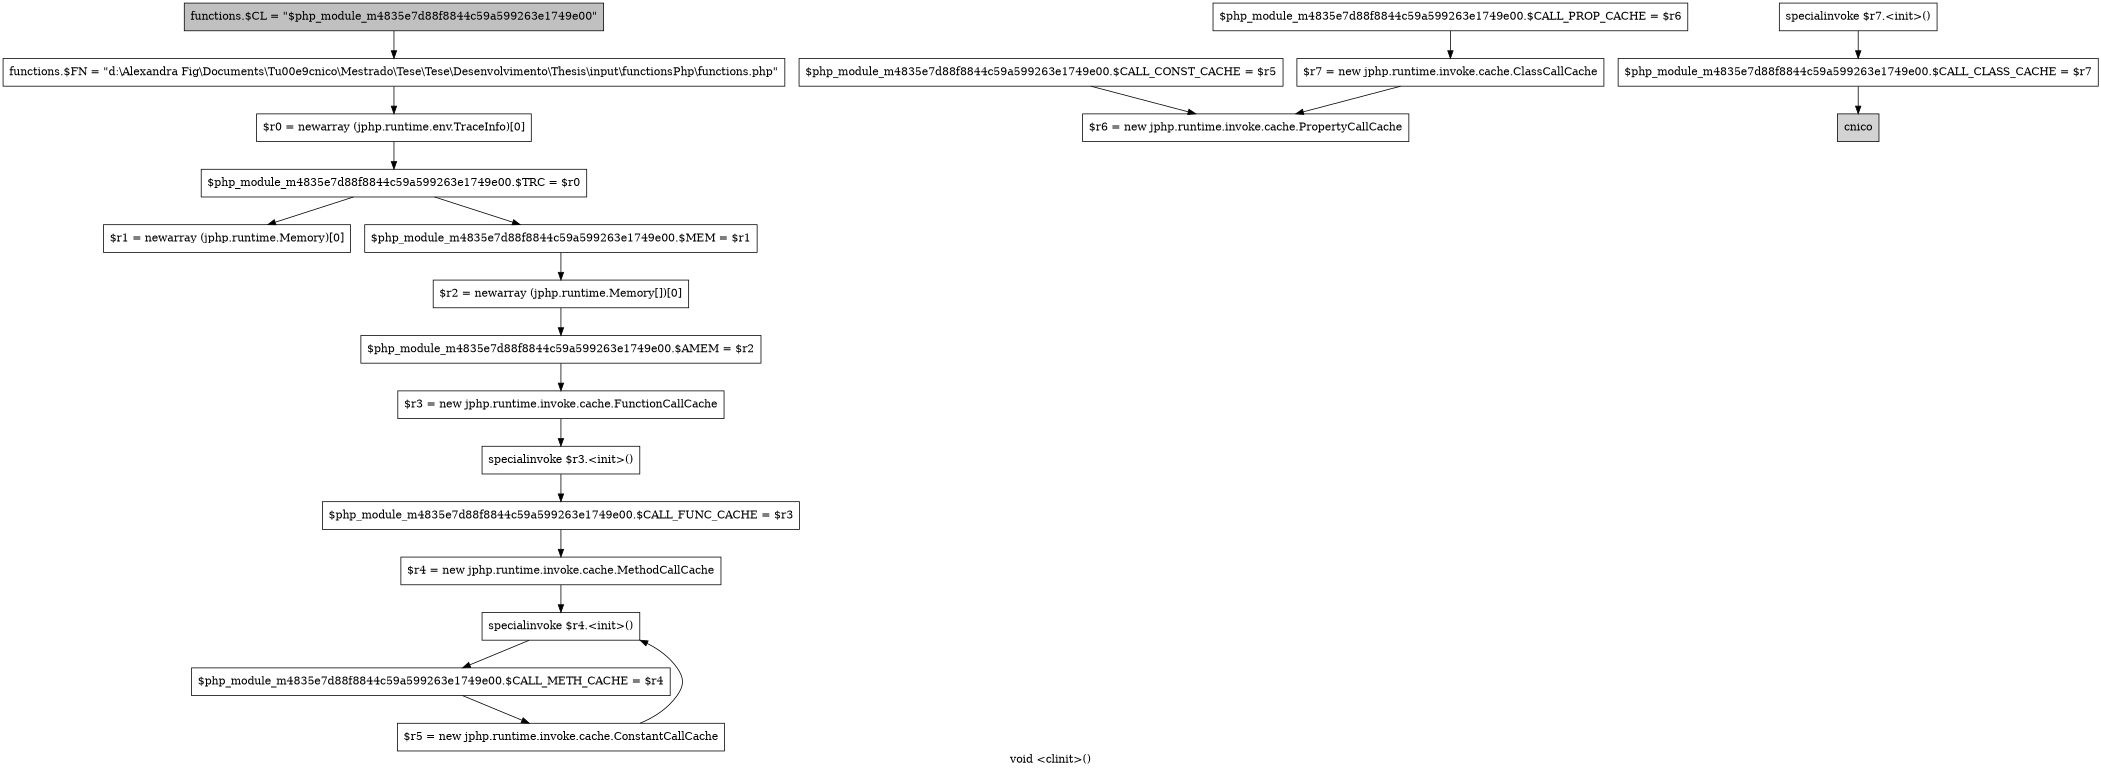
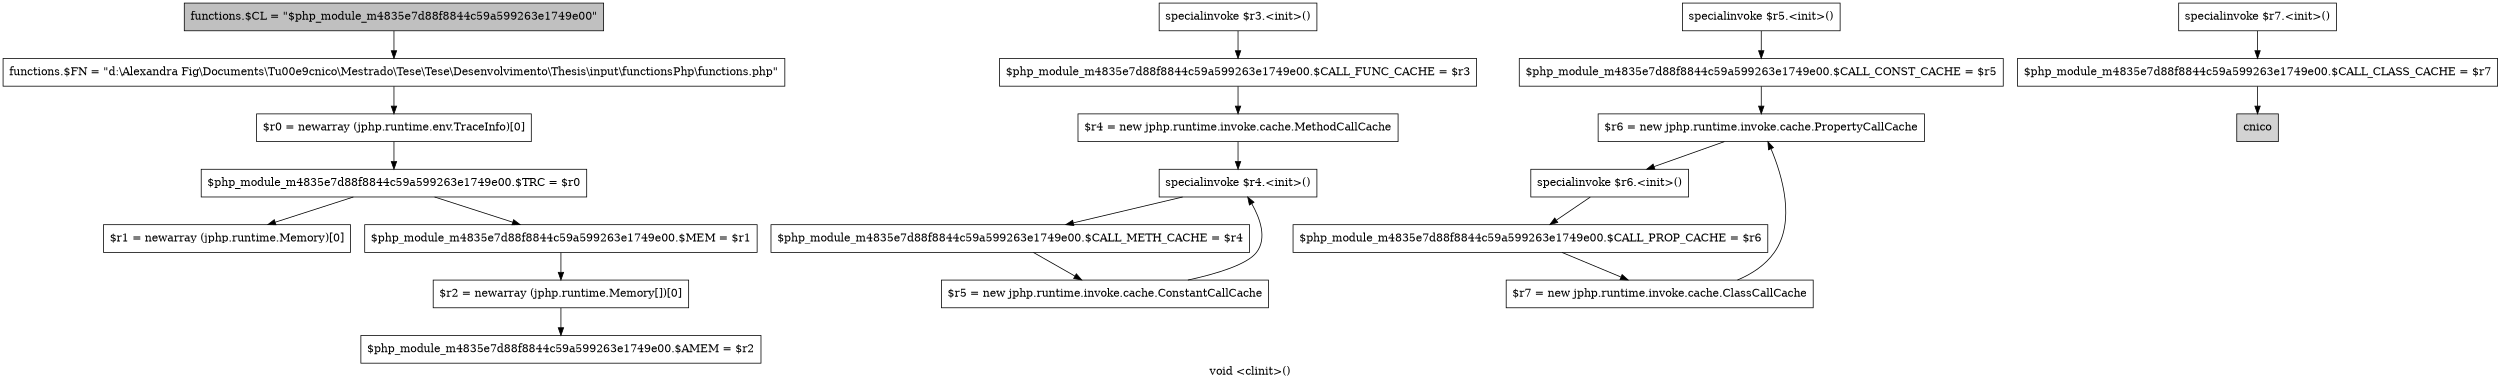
node "specialinvoke $r5.<init>()": added
node "specialinvoke $r6.<init>()": added
node "$r3 = new jphp.runtime.invoke.cache.FunctionCallCache": removed
